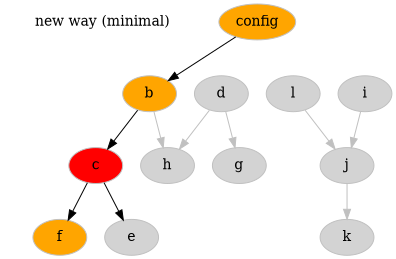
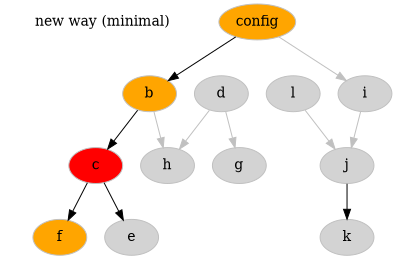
edge "config" -> "i": added
edge "j" -> "k": color grey -> black
